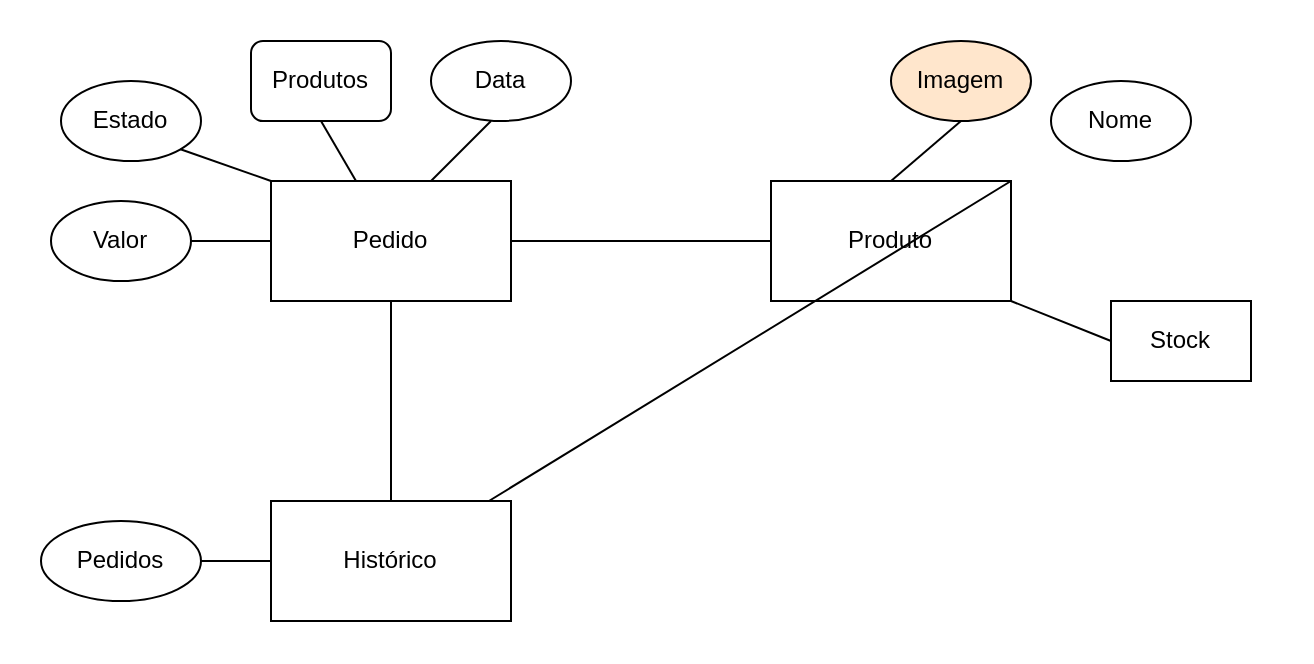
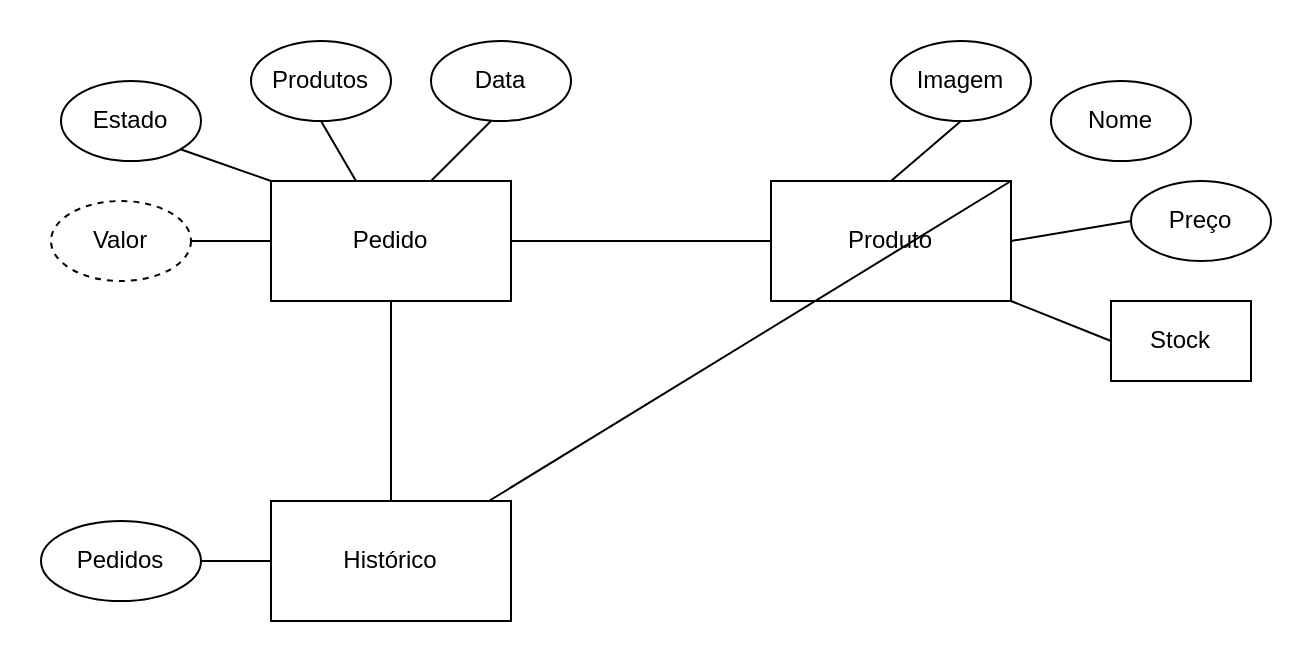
node "Produtos": shape rounded rectangle -> ellipse
node "Imagem": fillcolor #ffe6cc -> #ffffff
node "Preço": added
edge "Preço" -- "Produto": added
node "Valor": style solid -> dashed
